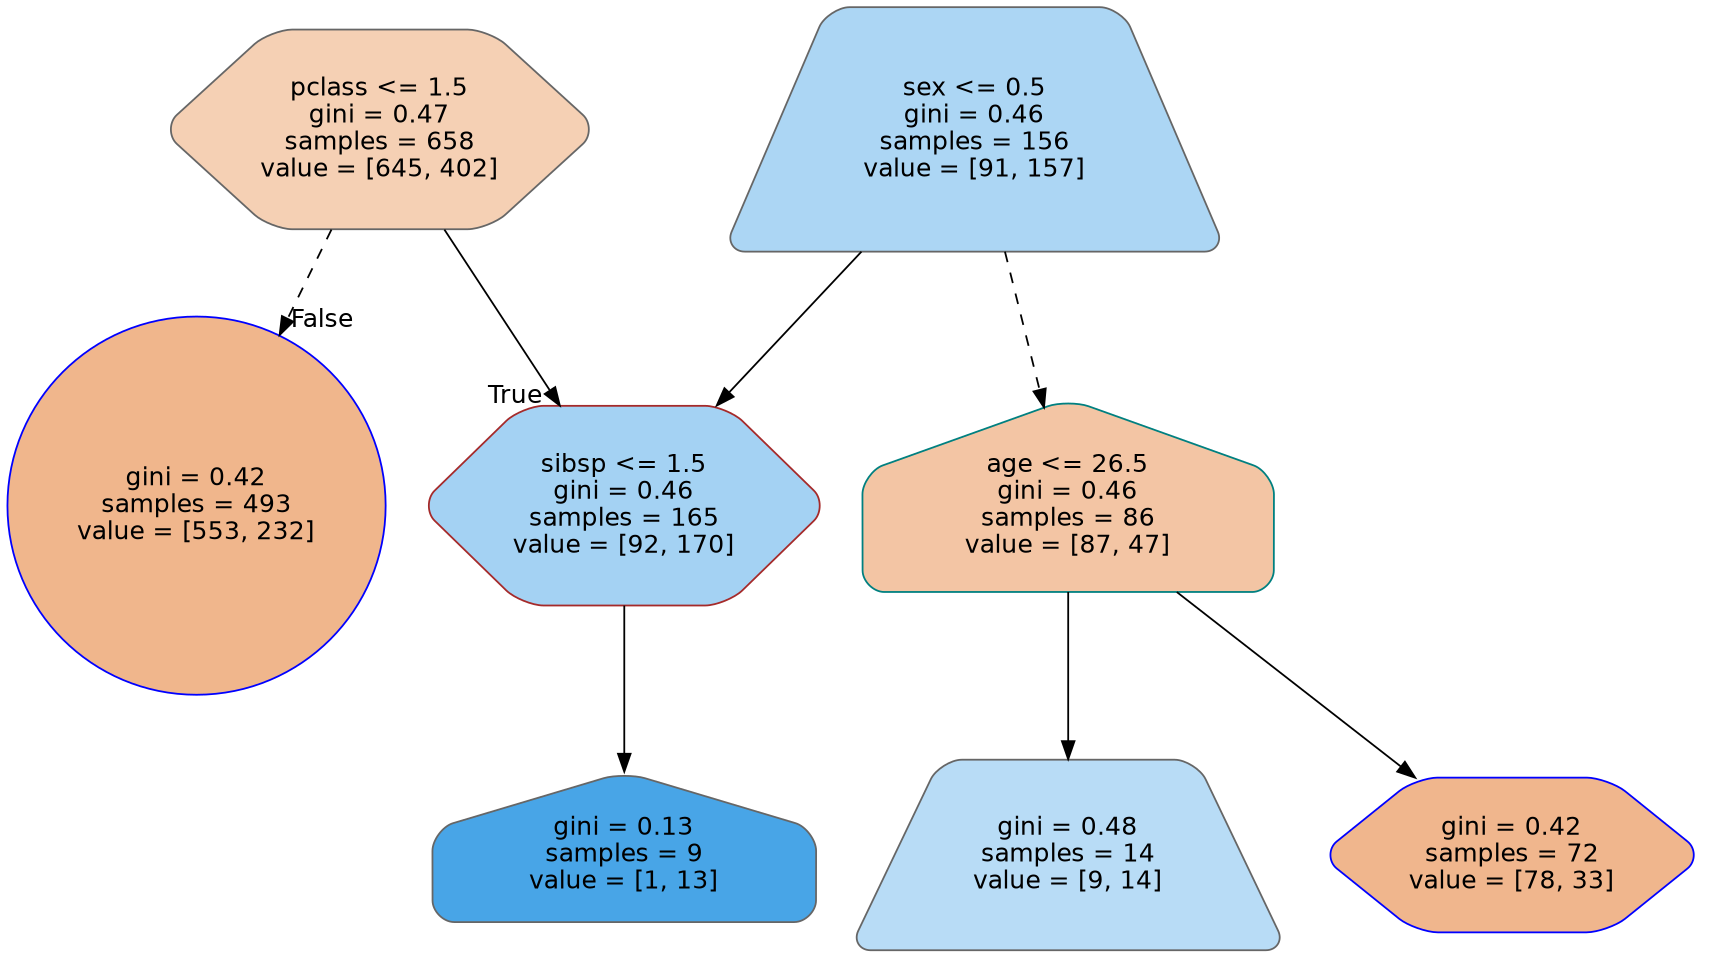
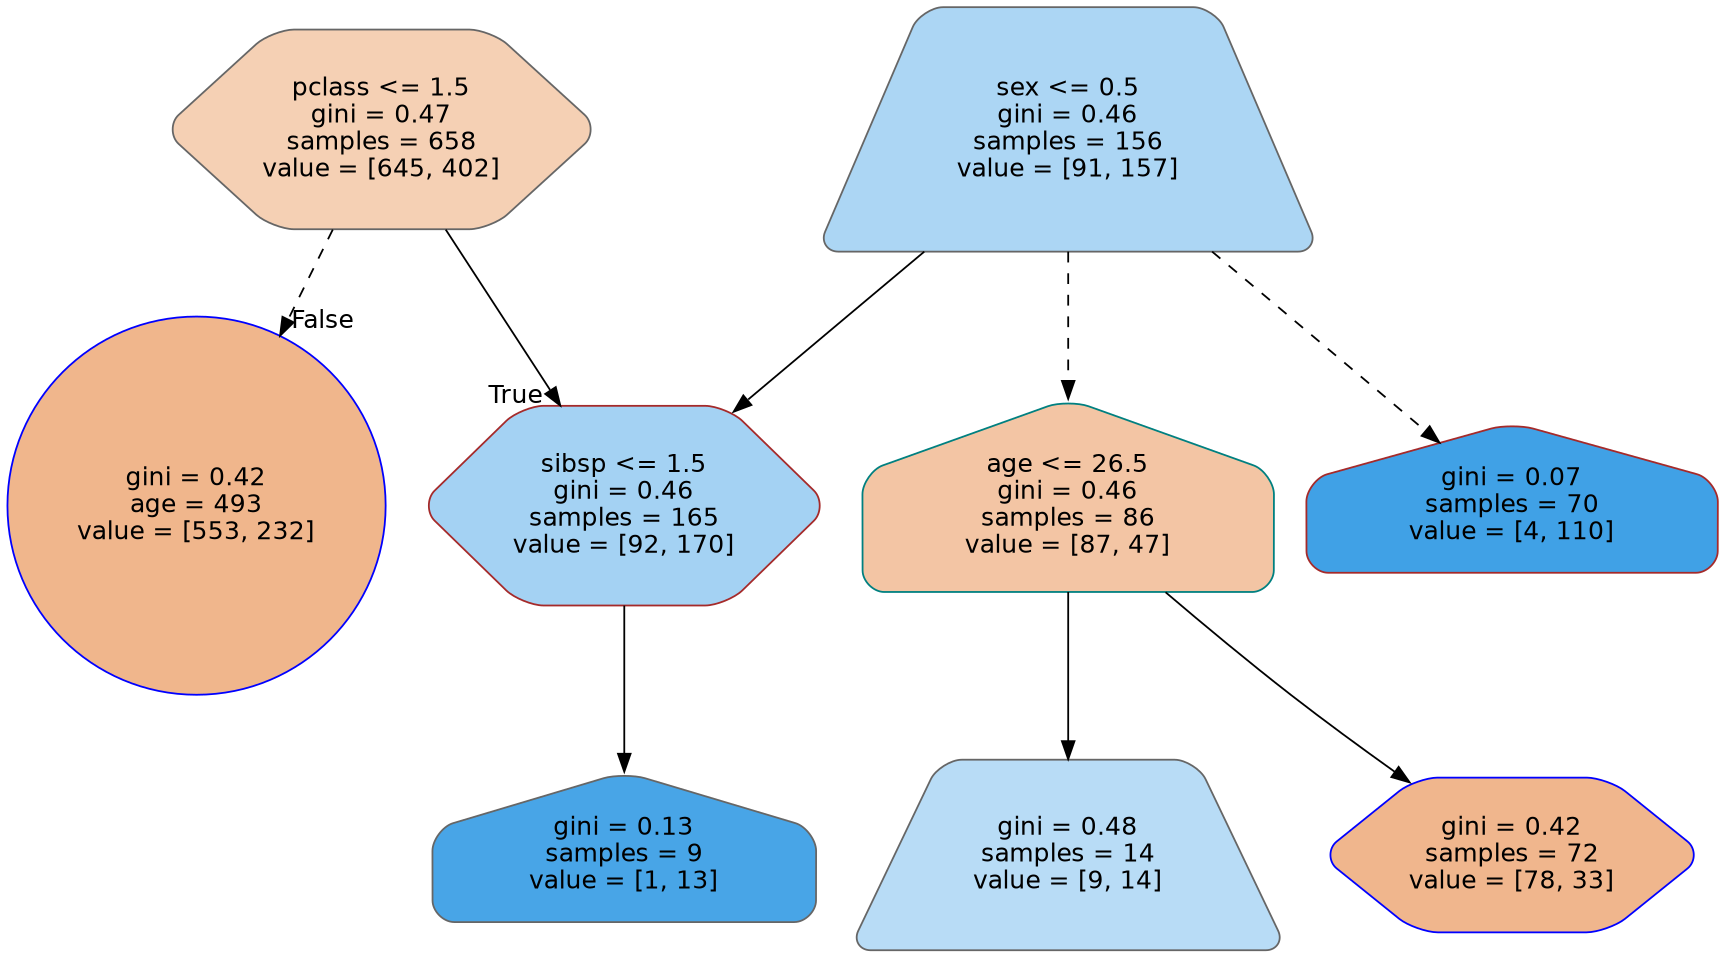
node "gini = 0.42 samples = 493 value = [553, 232]": label "gini = 0.42 samples = 493 value = [553, 232]" -> "gini = 0.42 age = 493 value = [553, 232]"
node "gini = 0.07 samples = 70 value = [4, 110]": added
